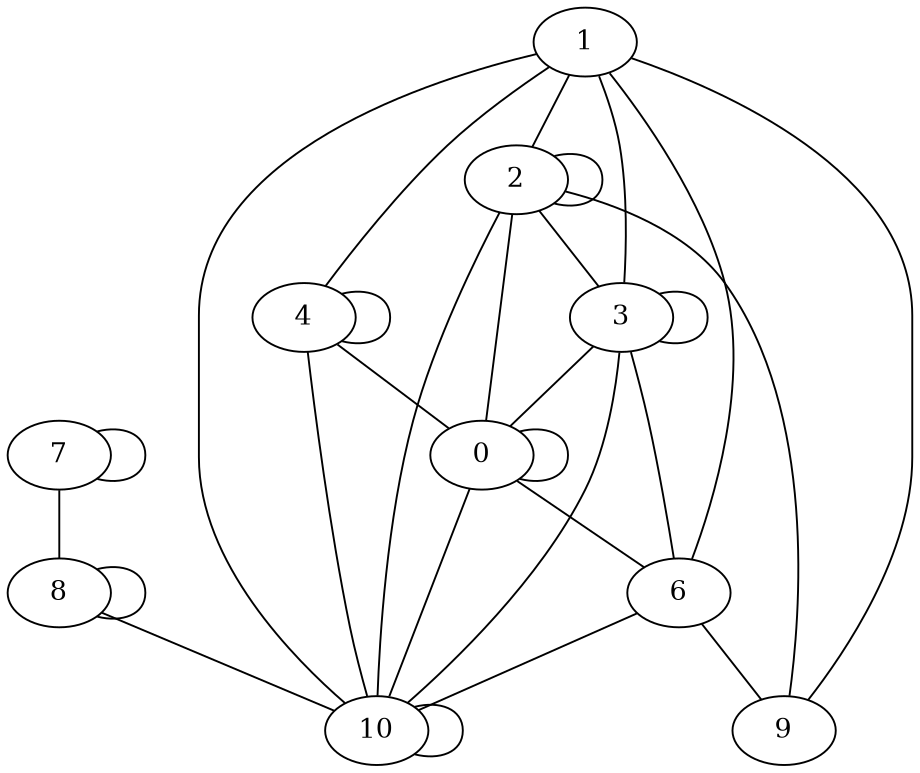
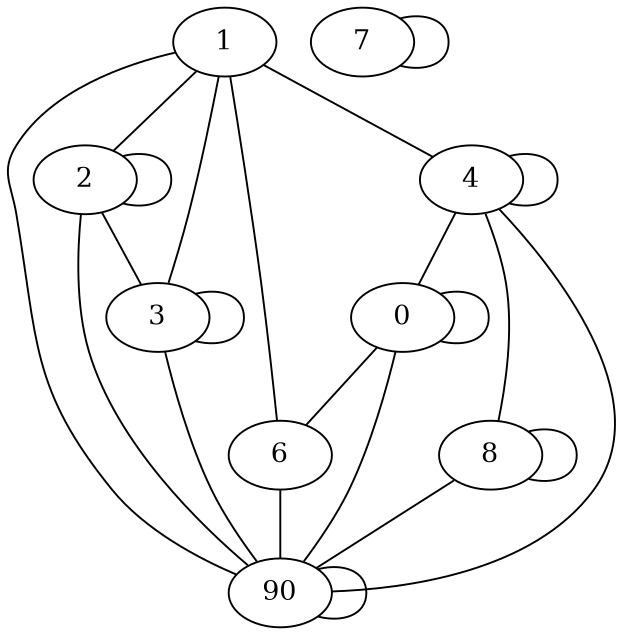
edge "2" -- "0": removed
edge "3" -- "0": removed
edge "3" -- "6": removed
edge "7" -- "8": now "4" -- "8"
node "10": label "10" -> "90"
node "9": removed
